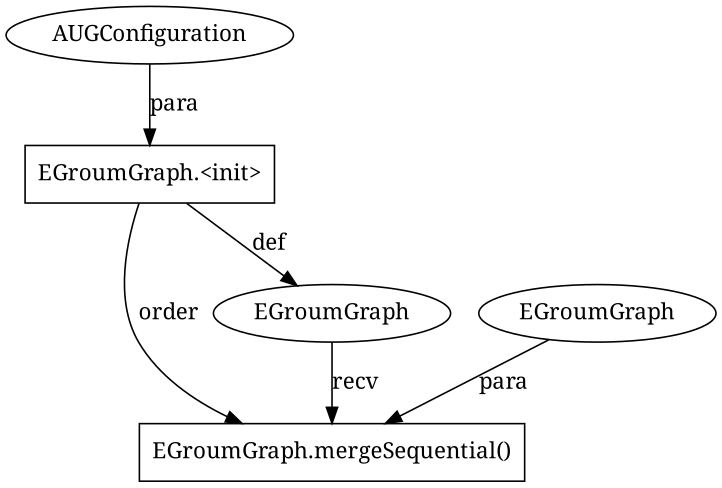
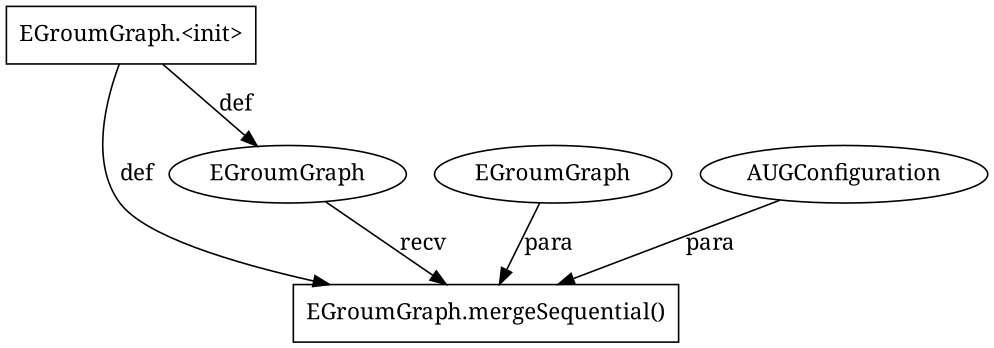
edge "AUGConfiguration" -> "EGroumGraph.<init>": now "AUGConfiguration" -> "EGroumGraph.mergeSequential()"
edge "EGroumGraph.<init>" -> "EGroumGraph.mergeSequential()": label "order" -> "def"
